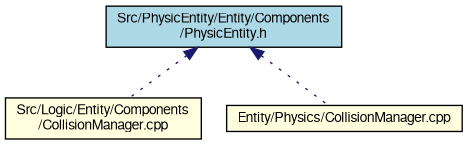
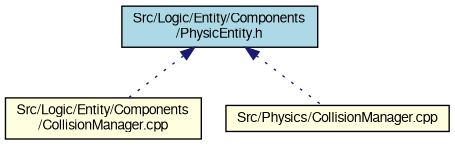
node "Src/PhysicEntity/Entity/Components /PhysicEntity.h": label "Src/PhysicEntity/Entity/Components /PhysicEntity.h" -> "Src/Logic/Entity/Components /PhysicEntity.h"
node "Entity/Physics/CollisionManager.cpp": label "Entity/Physics/CollisionManager.cpp" -> "Src/Physics/CollisionManager.cpp"
